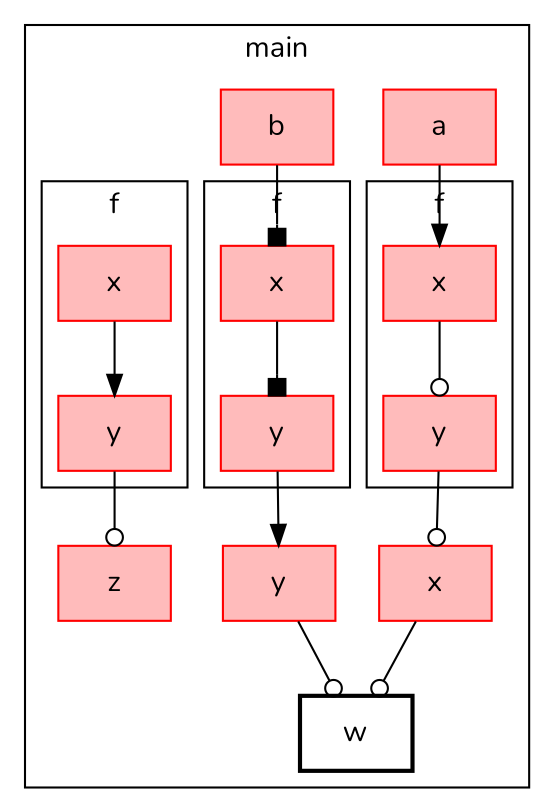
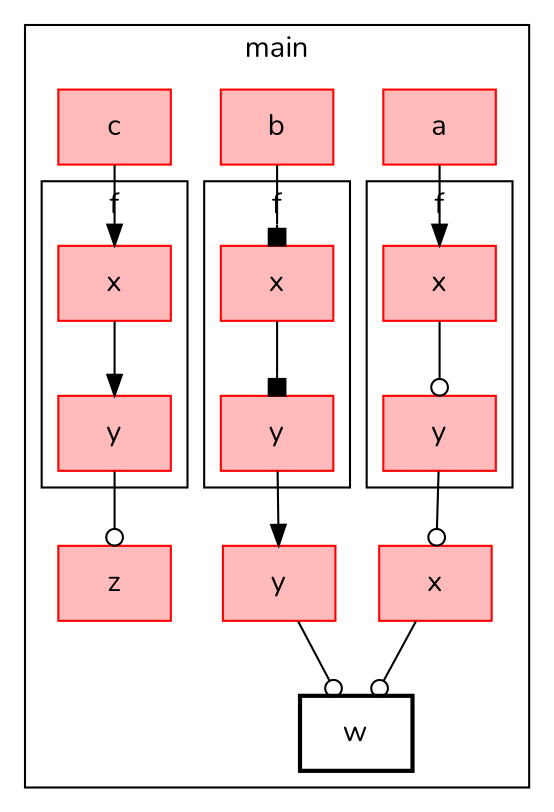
node "c": added
